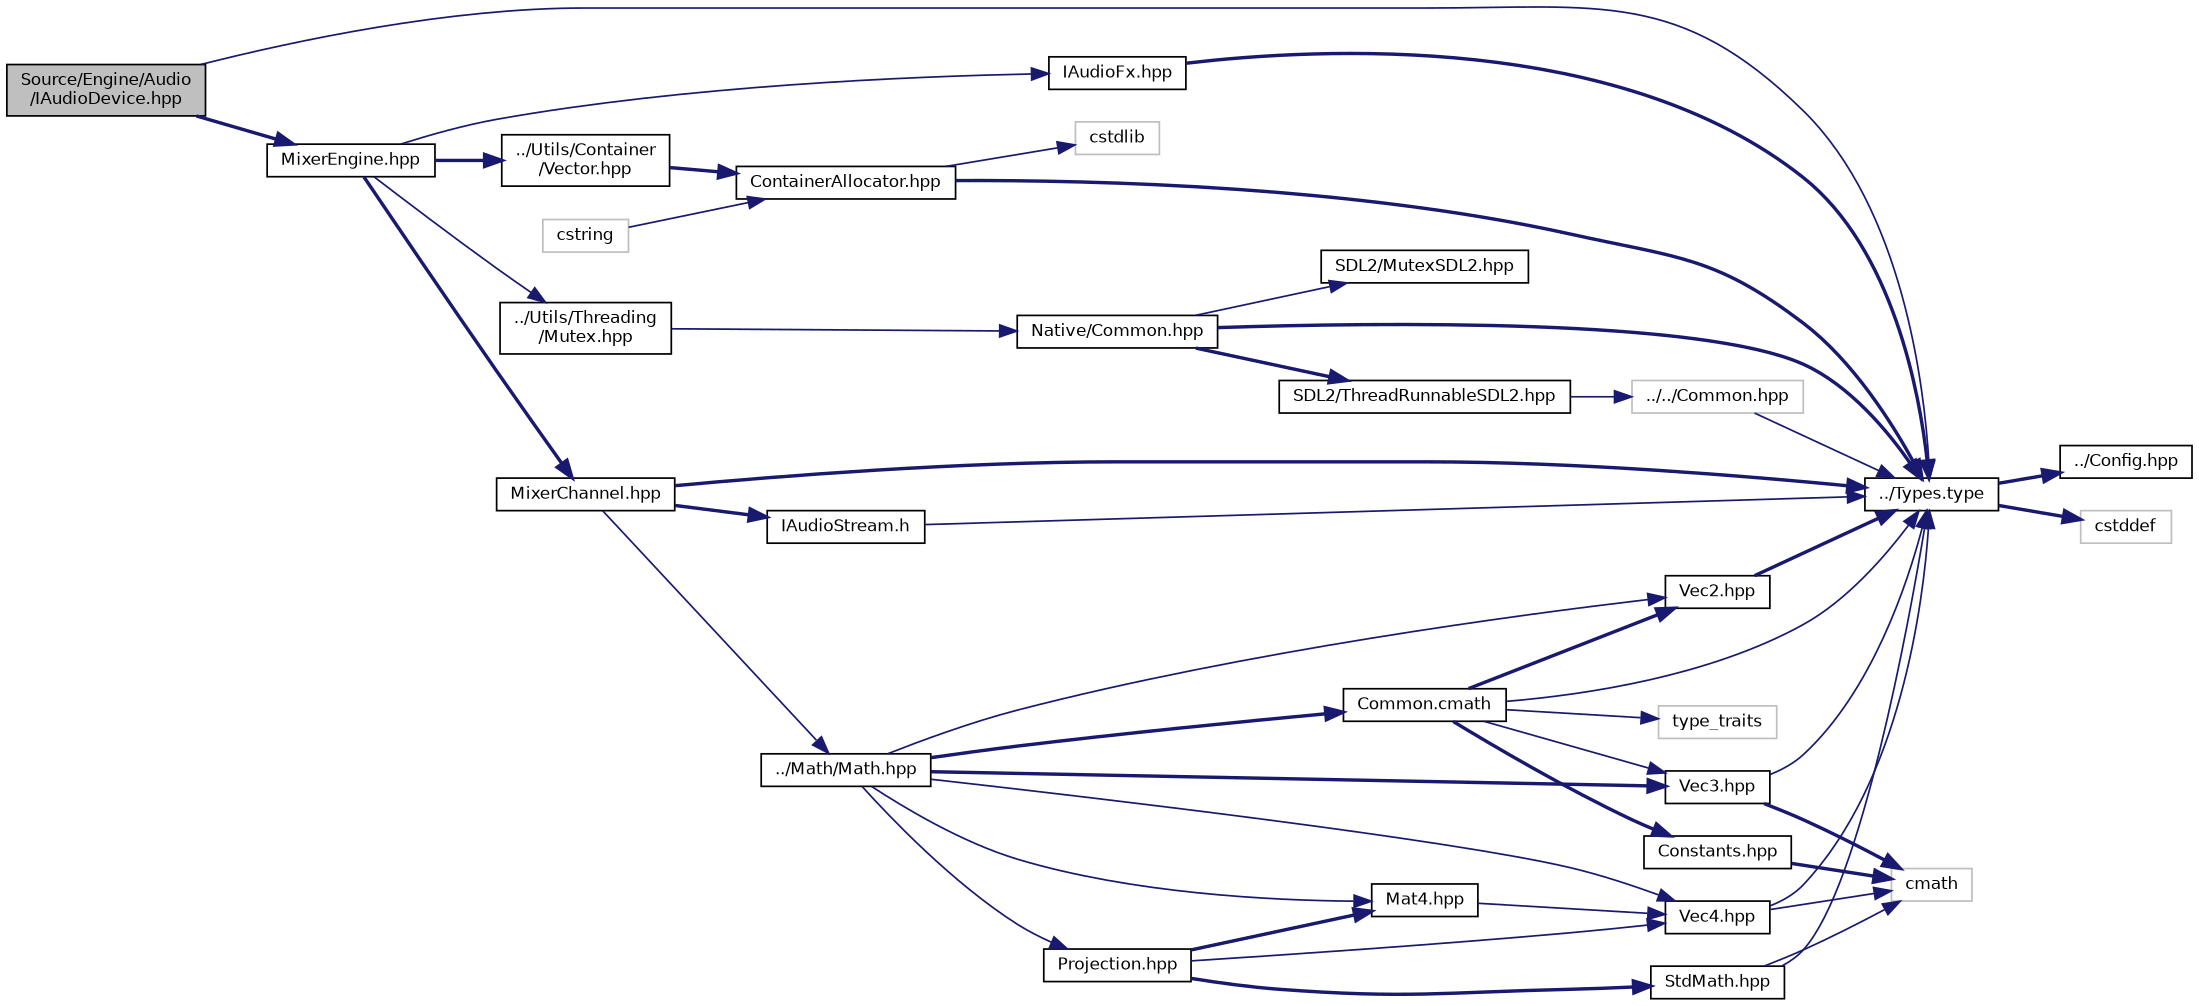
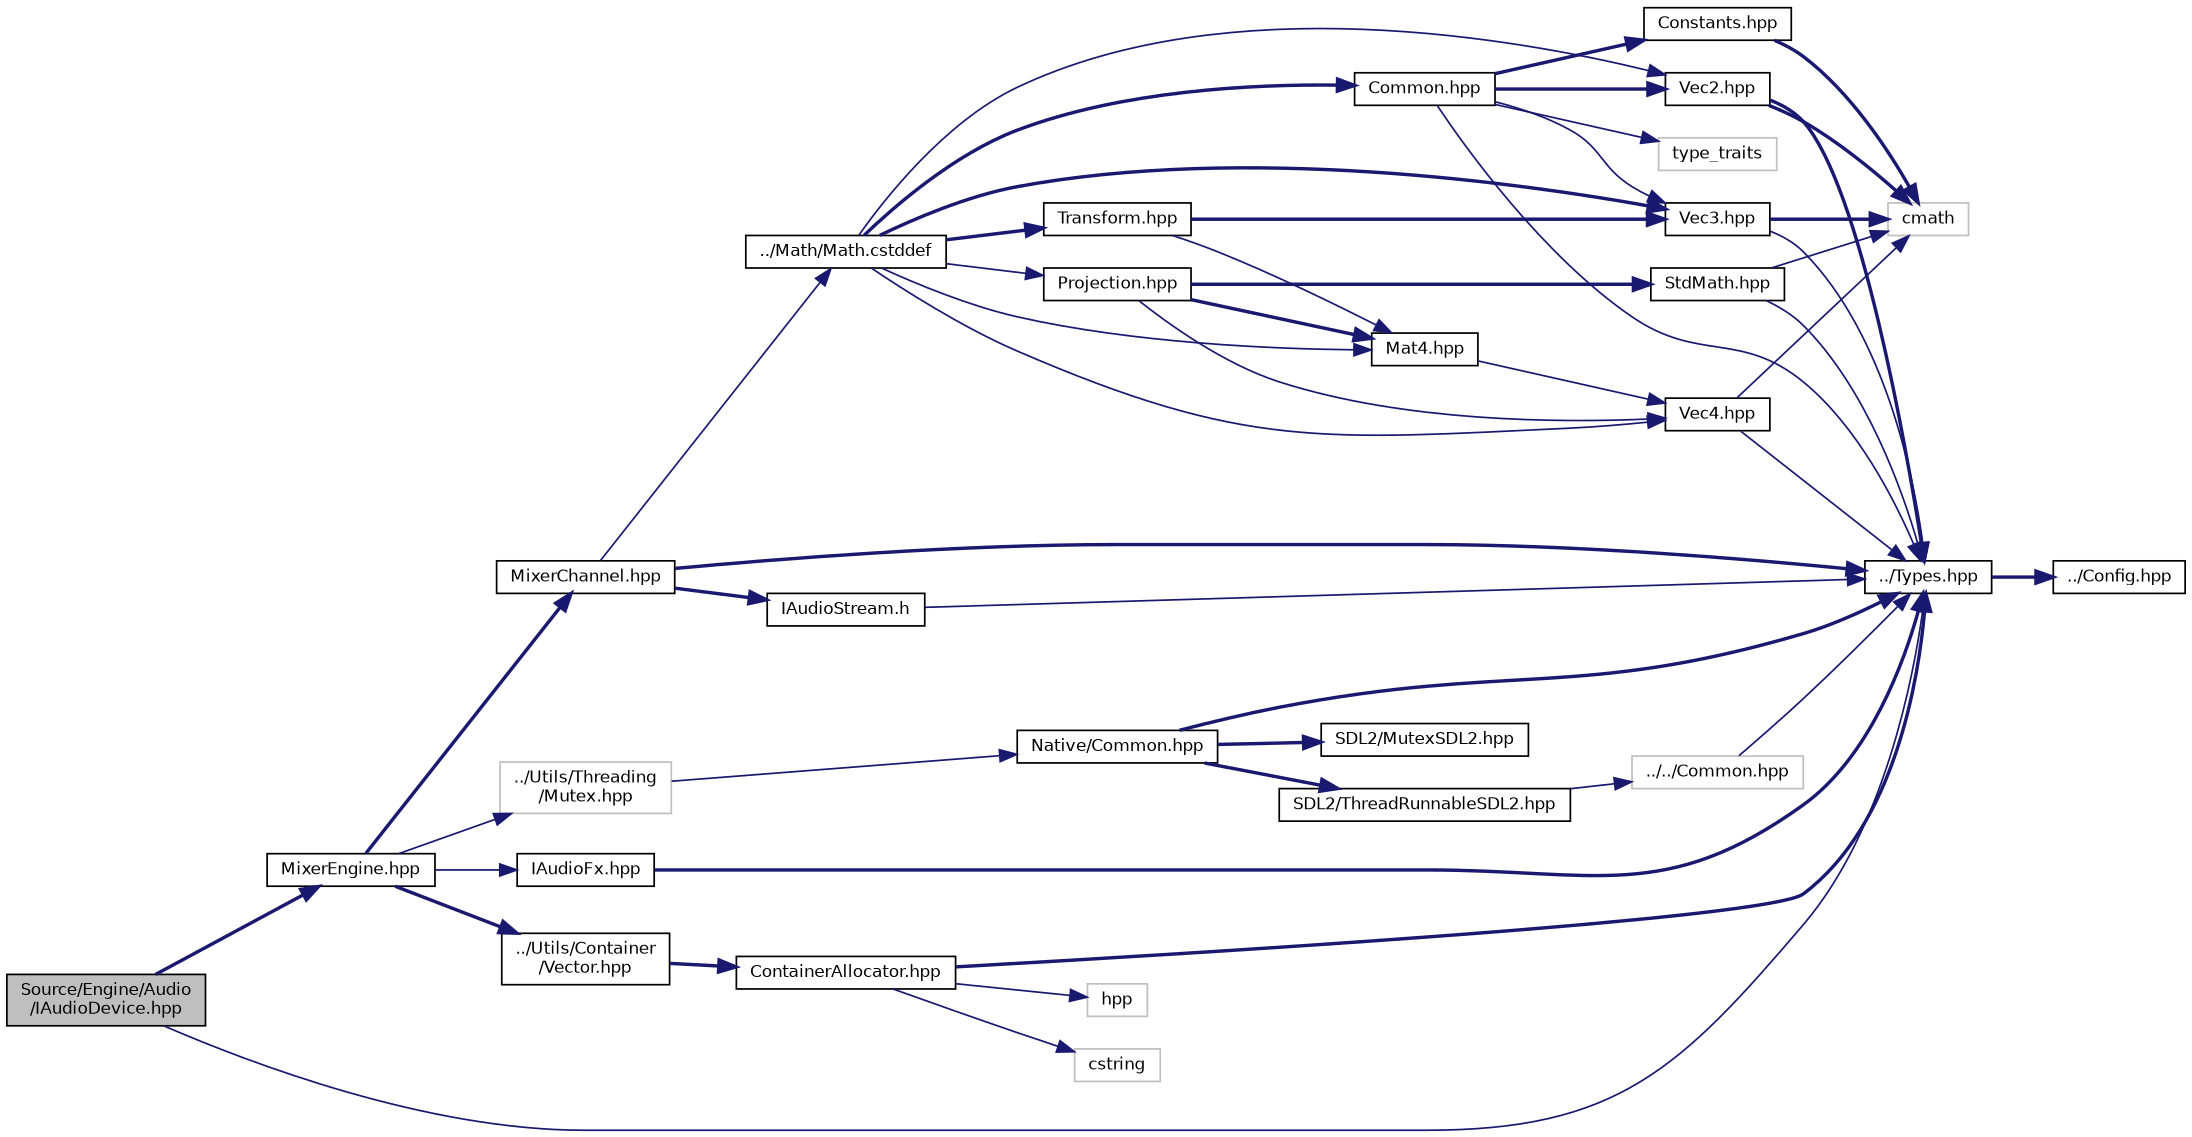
node "cstdlib": label "cstdlib" -> "hpp"
edge "Vec2.hpp" -> "cmath": added
edge "cstring" -> "ContainerAllocator.hpp": reversed
node "Transform.hpp": added
edge "Native/Common.hpp" -> "SDL2/MutexSDL2.hpp": style solid -> bold
node "../Utils/Threading /Mutex.hpp": color black -> grey75
node "../Types.type": label "../Types.type" -> "../Types.hpp"
node "cstddef": removed
node "Common.cmath": label "Common.cmath" -> "Common.hpp"
node "../Math/Math.hpp": label "../Math/Math.hpp" -> "../Math/Math.cstddef"
